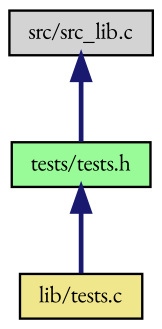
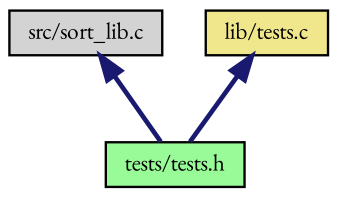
node "src/src_lib.c": label "src/src_lib.c" -> "src/sort_lib.c"
edge "lib/tests.c" -> "tests/tests.h": reversed
